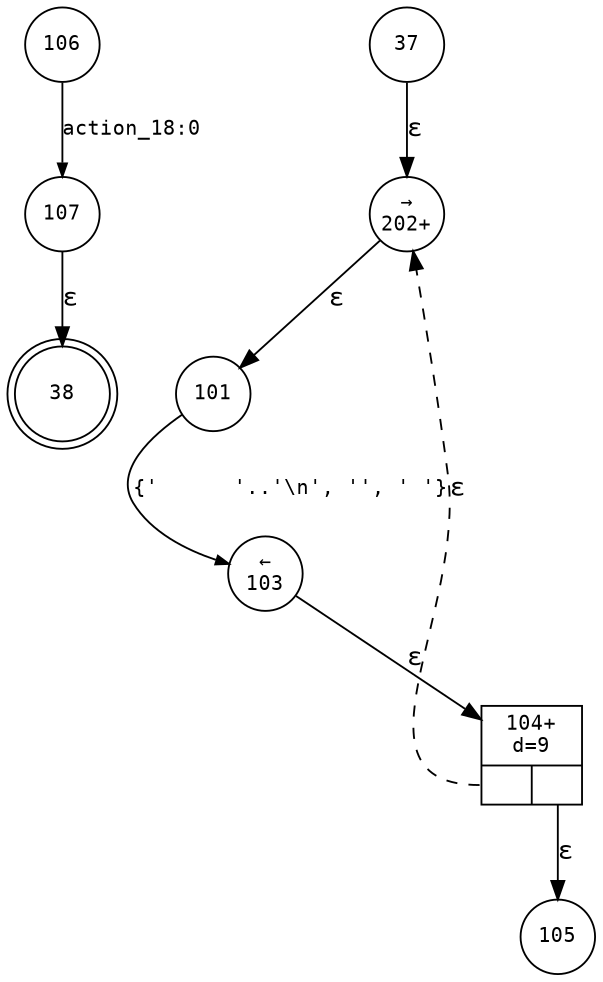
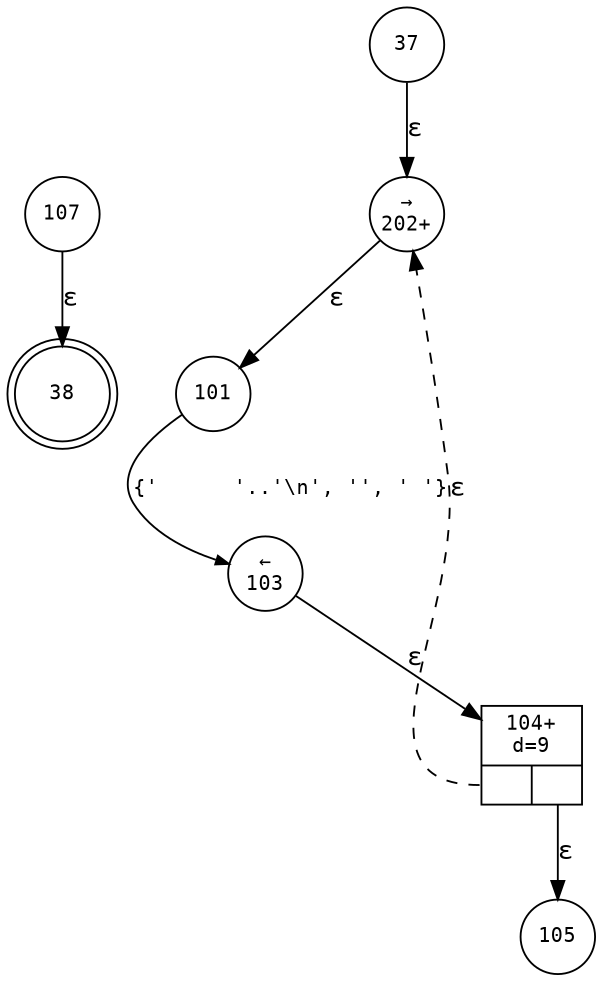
node "106": removed
